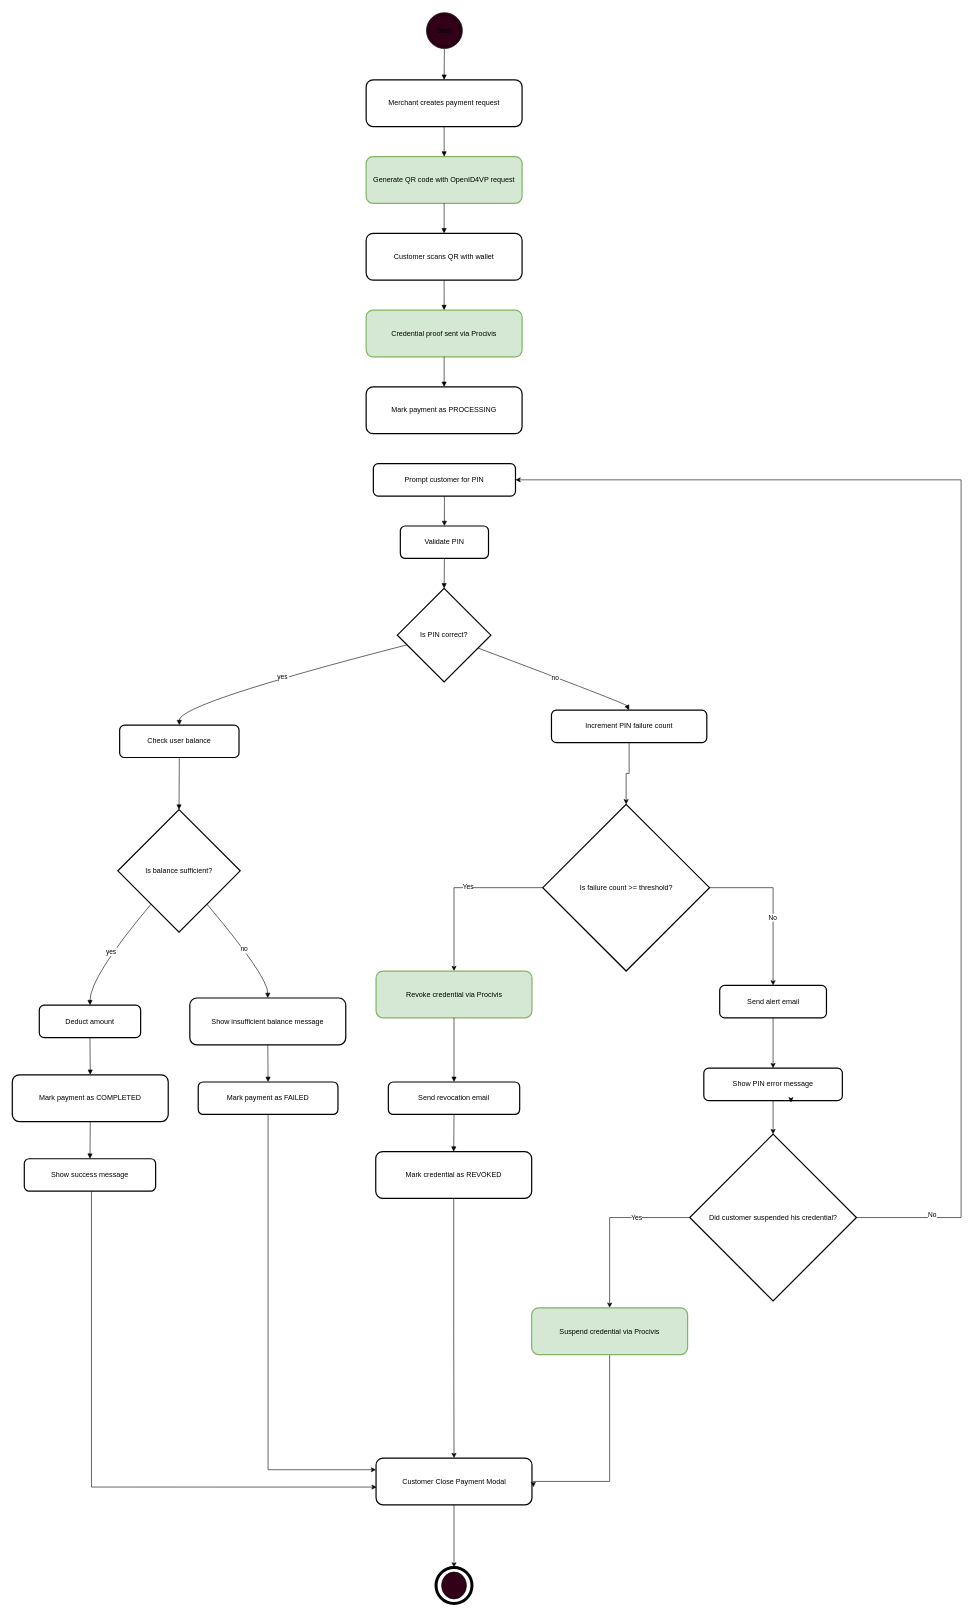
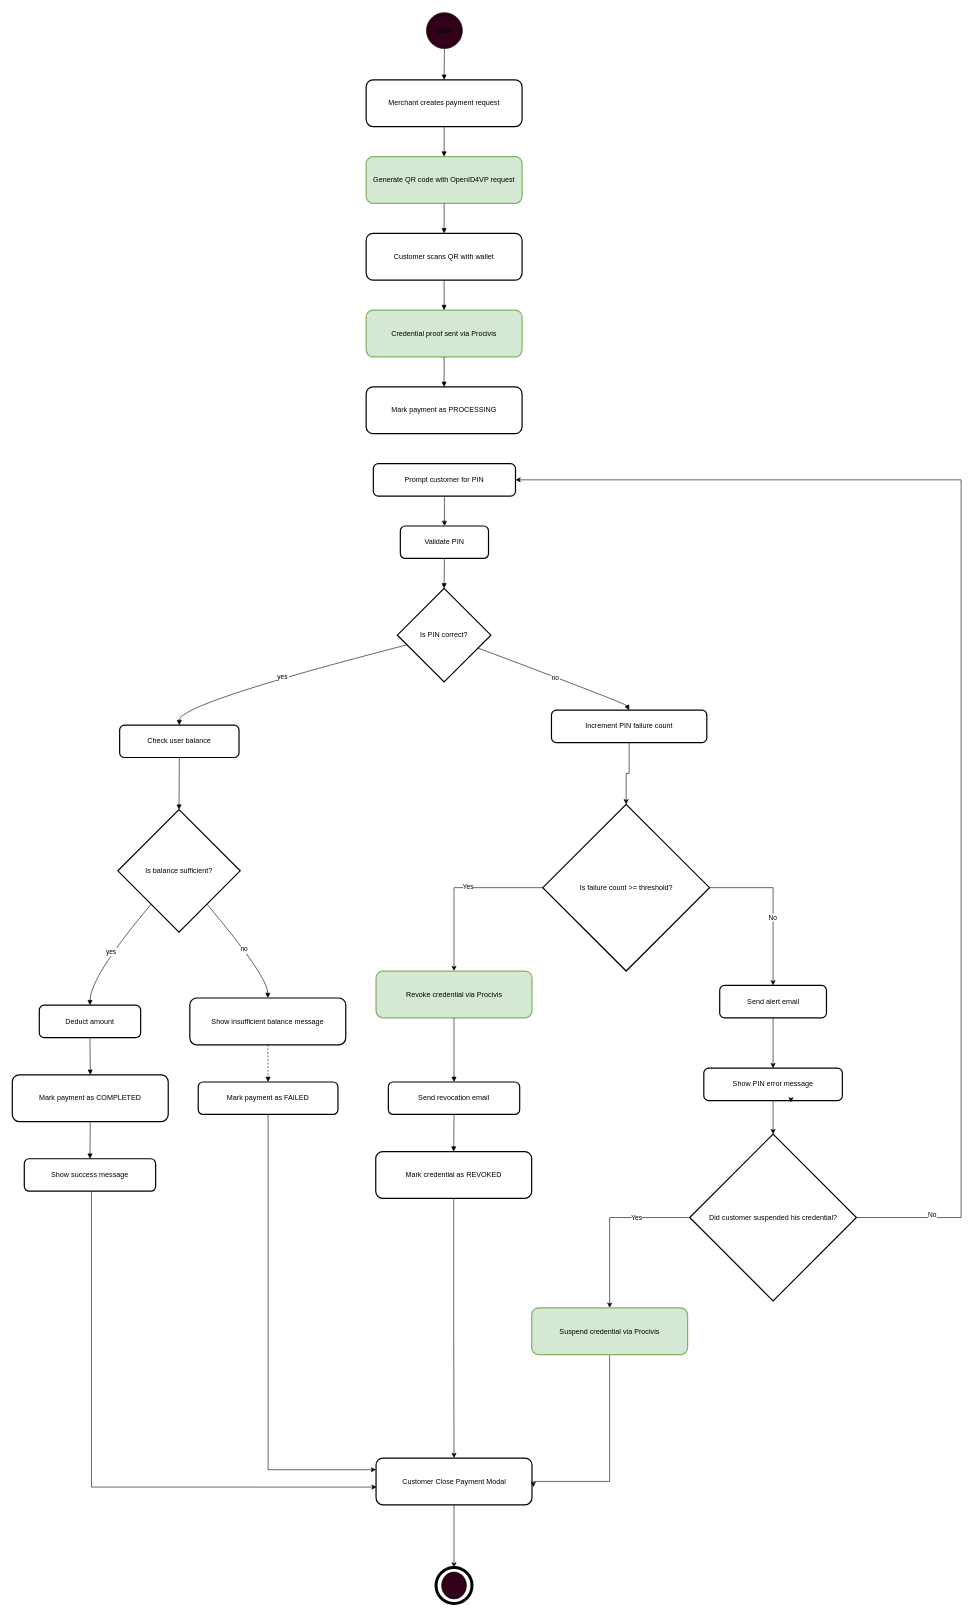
edge "Show insufficient balance message" -> "Mark payment as FAILED": style solid -> dashed
